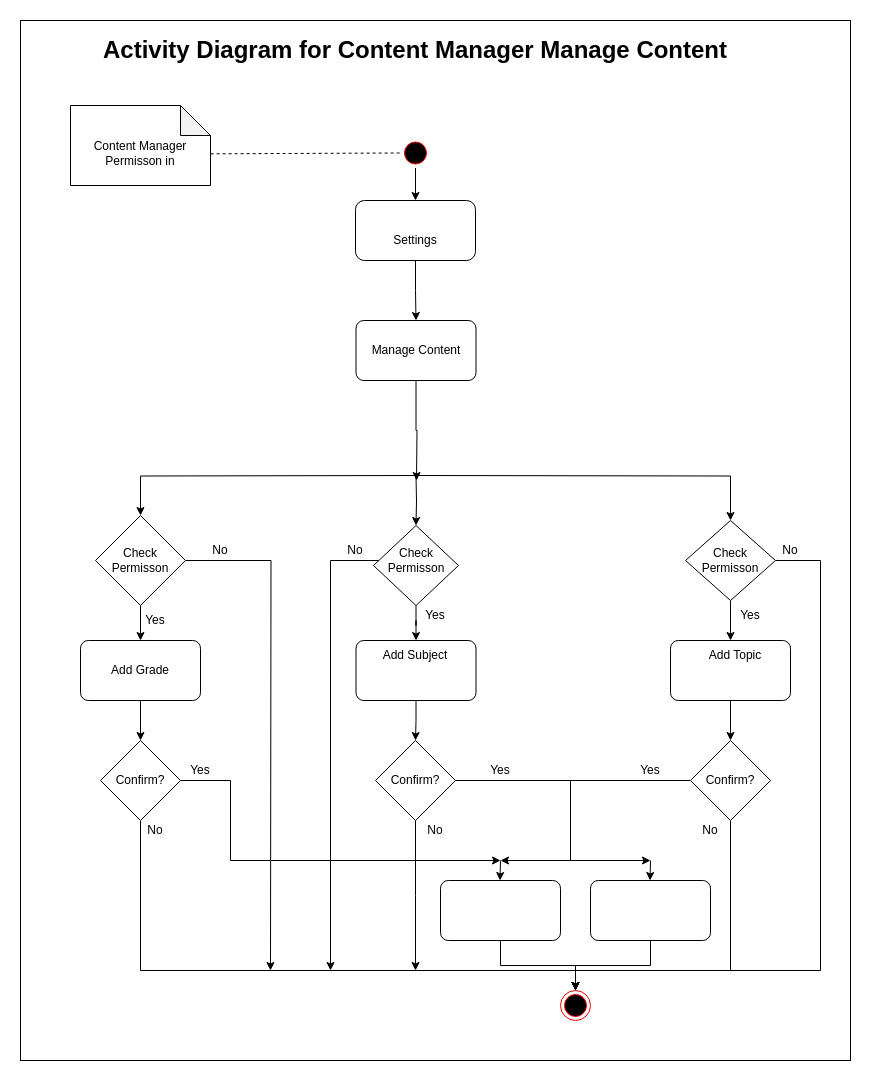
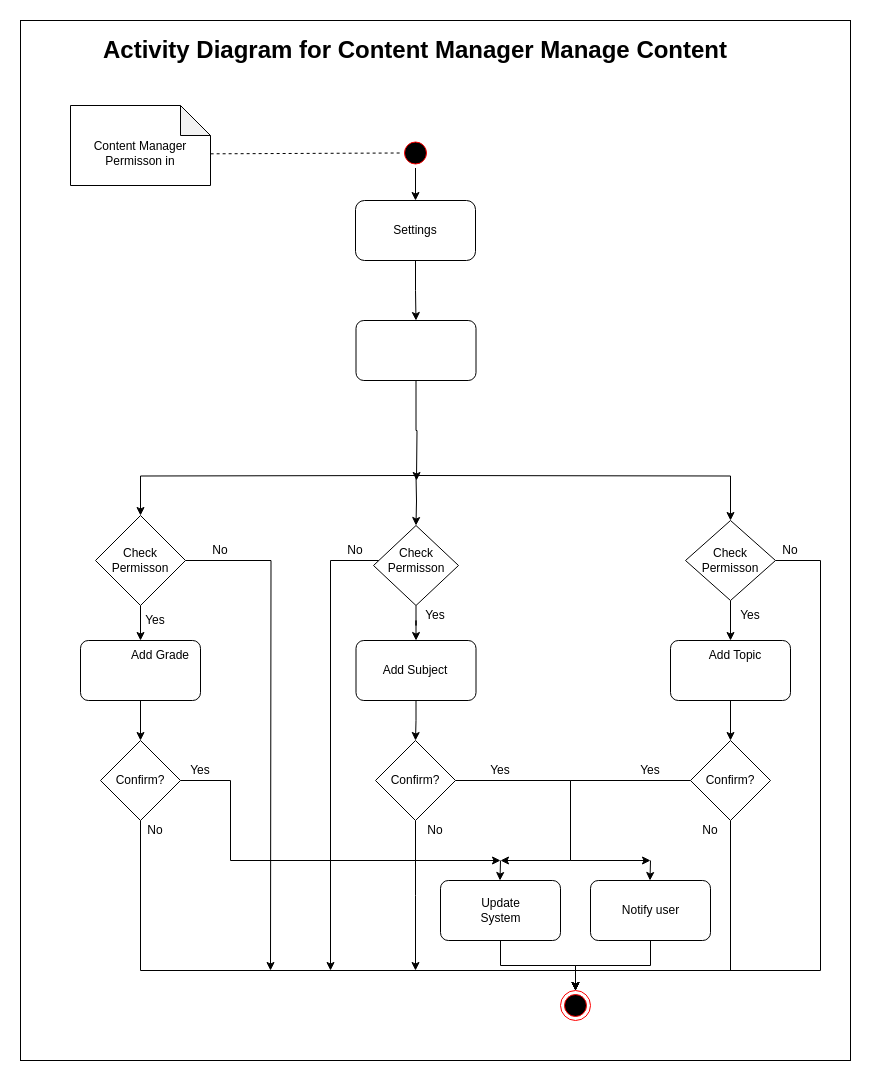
node "Settings": moved (416, 241) -> (416, 231)
node "Manage Content": removed
node "Add Subject": moved (416, 656) -> (416, 671)
node "Add Grade": moved (141, 671) -> (161, 656)
node "Update System": added
node "Notify user": added
